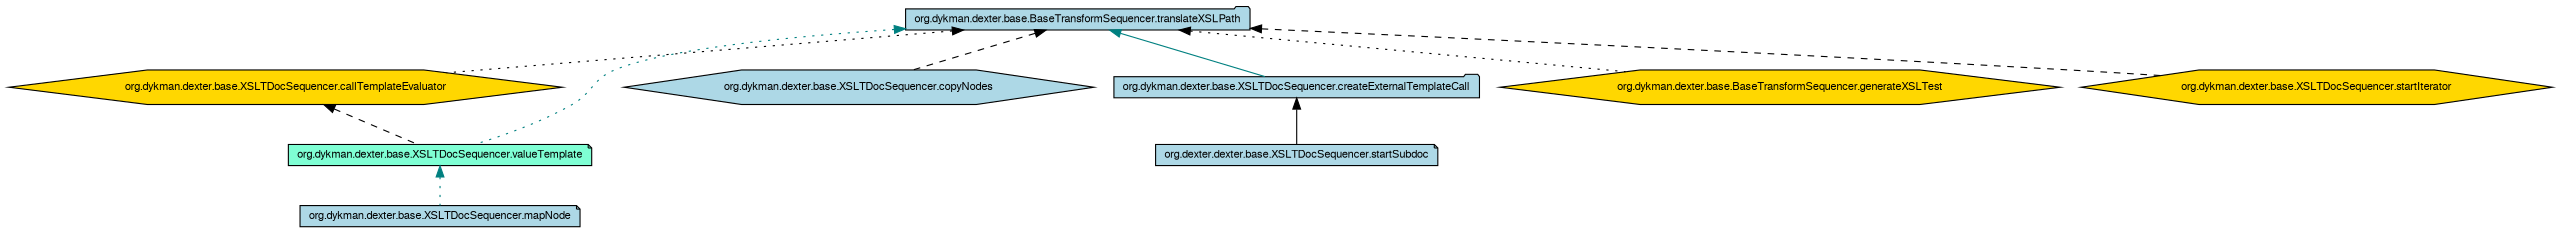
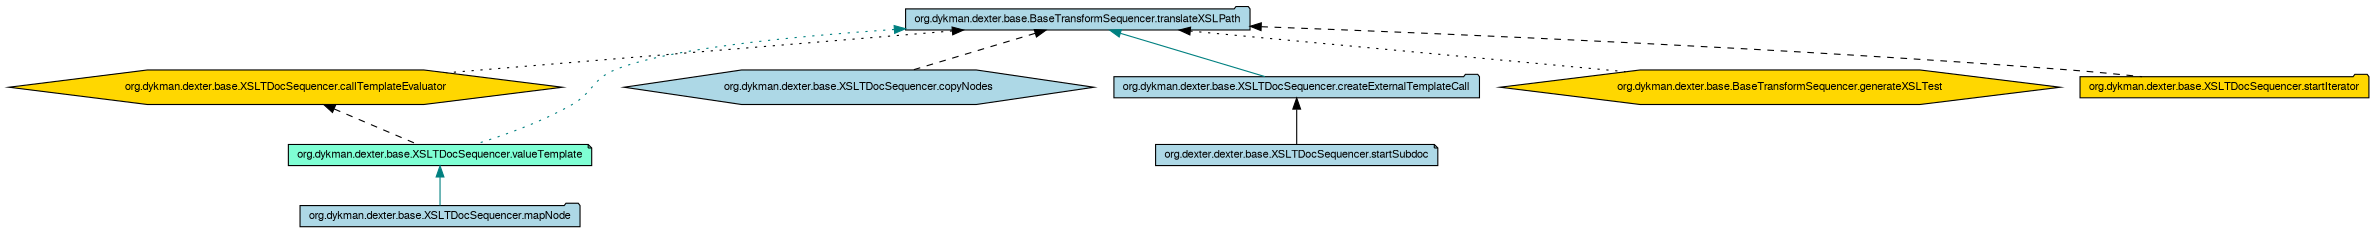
node "org.dykman.dexter.base.XSLTDocSequencer.startIterator": shape hexagon -> folder
edge "org.dykman.dexter.base.XSLTDocSequencer.mapNode" -> "org.dykman.dexter.base.XSLTDocSequencer.valueTemplate": style dotted -> solid
node "org.dykman.dexter.base.XSLTDocSequencer.mapNode": shape note -> folder
